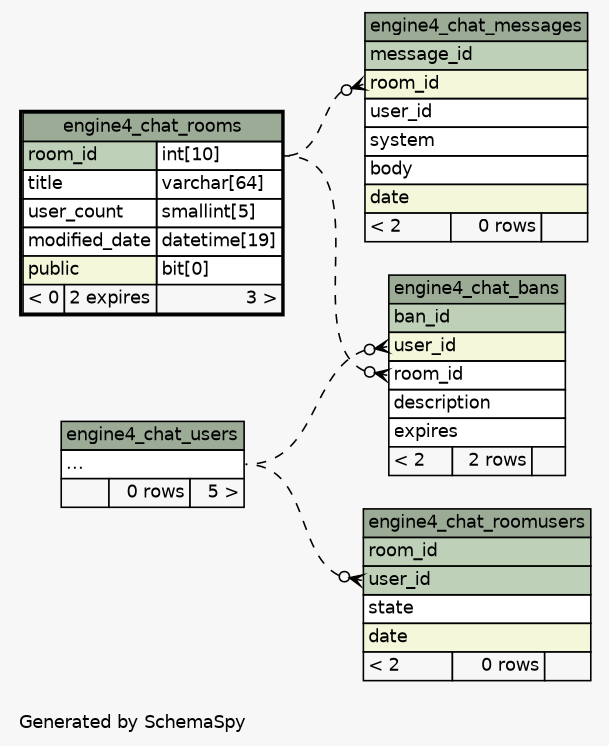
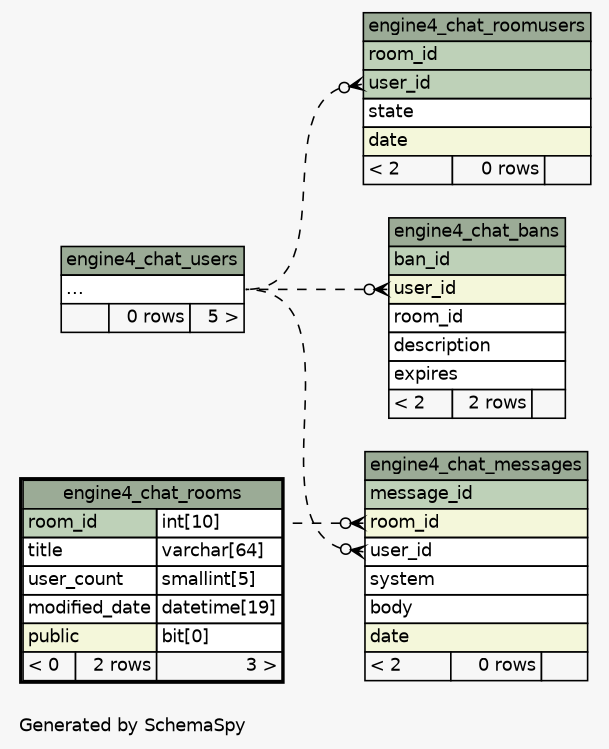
edge "engine4_chat_rooms" -> "engine4_chat_bans": removed
node "engine4_chat_rooms": text "2 expires" -> "2 rows"
edge "engine4_chat_users" -> "engine4_chat_messages": added
